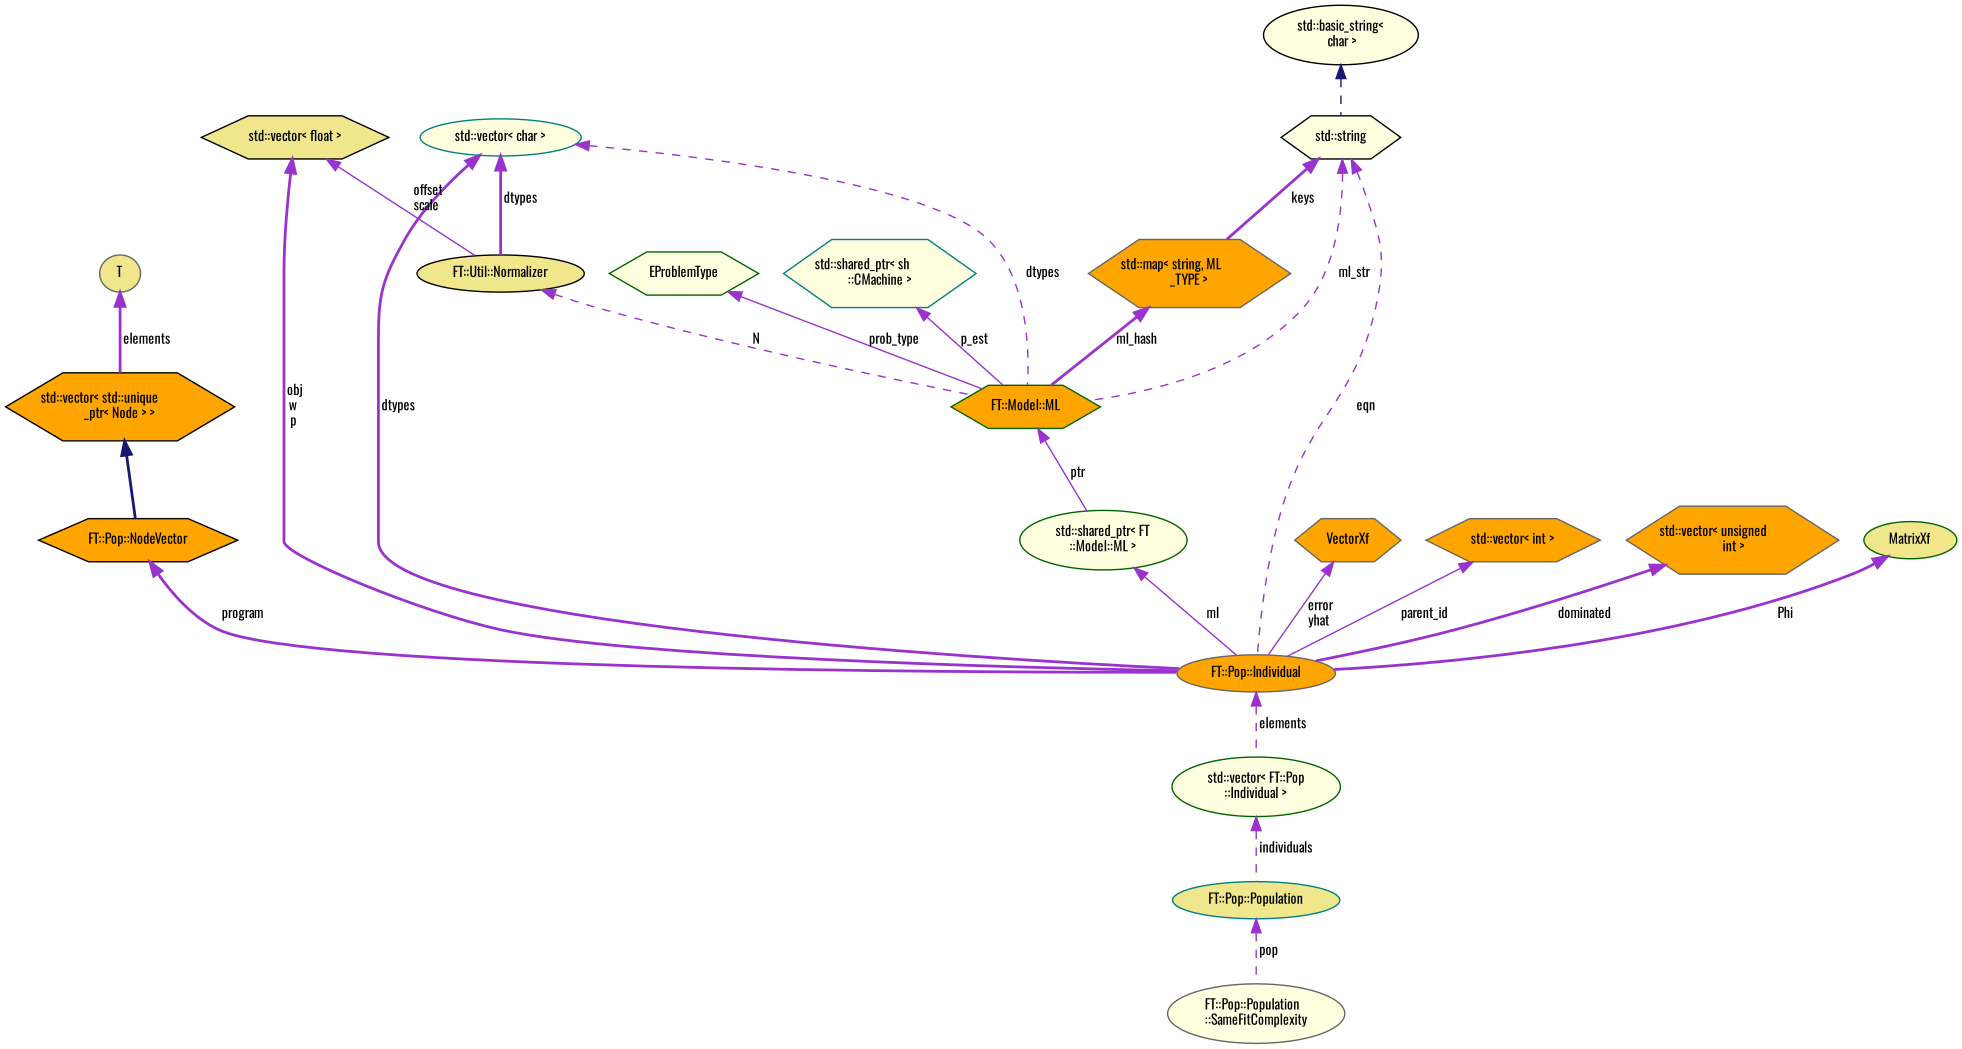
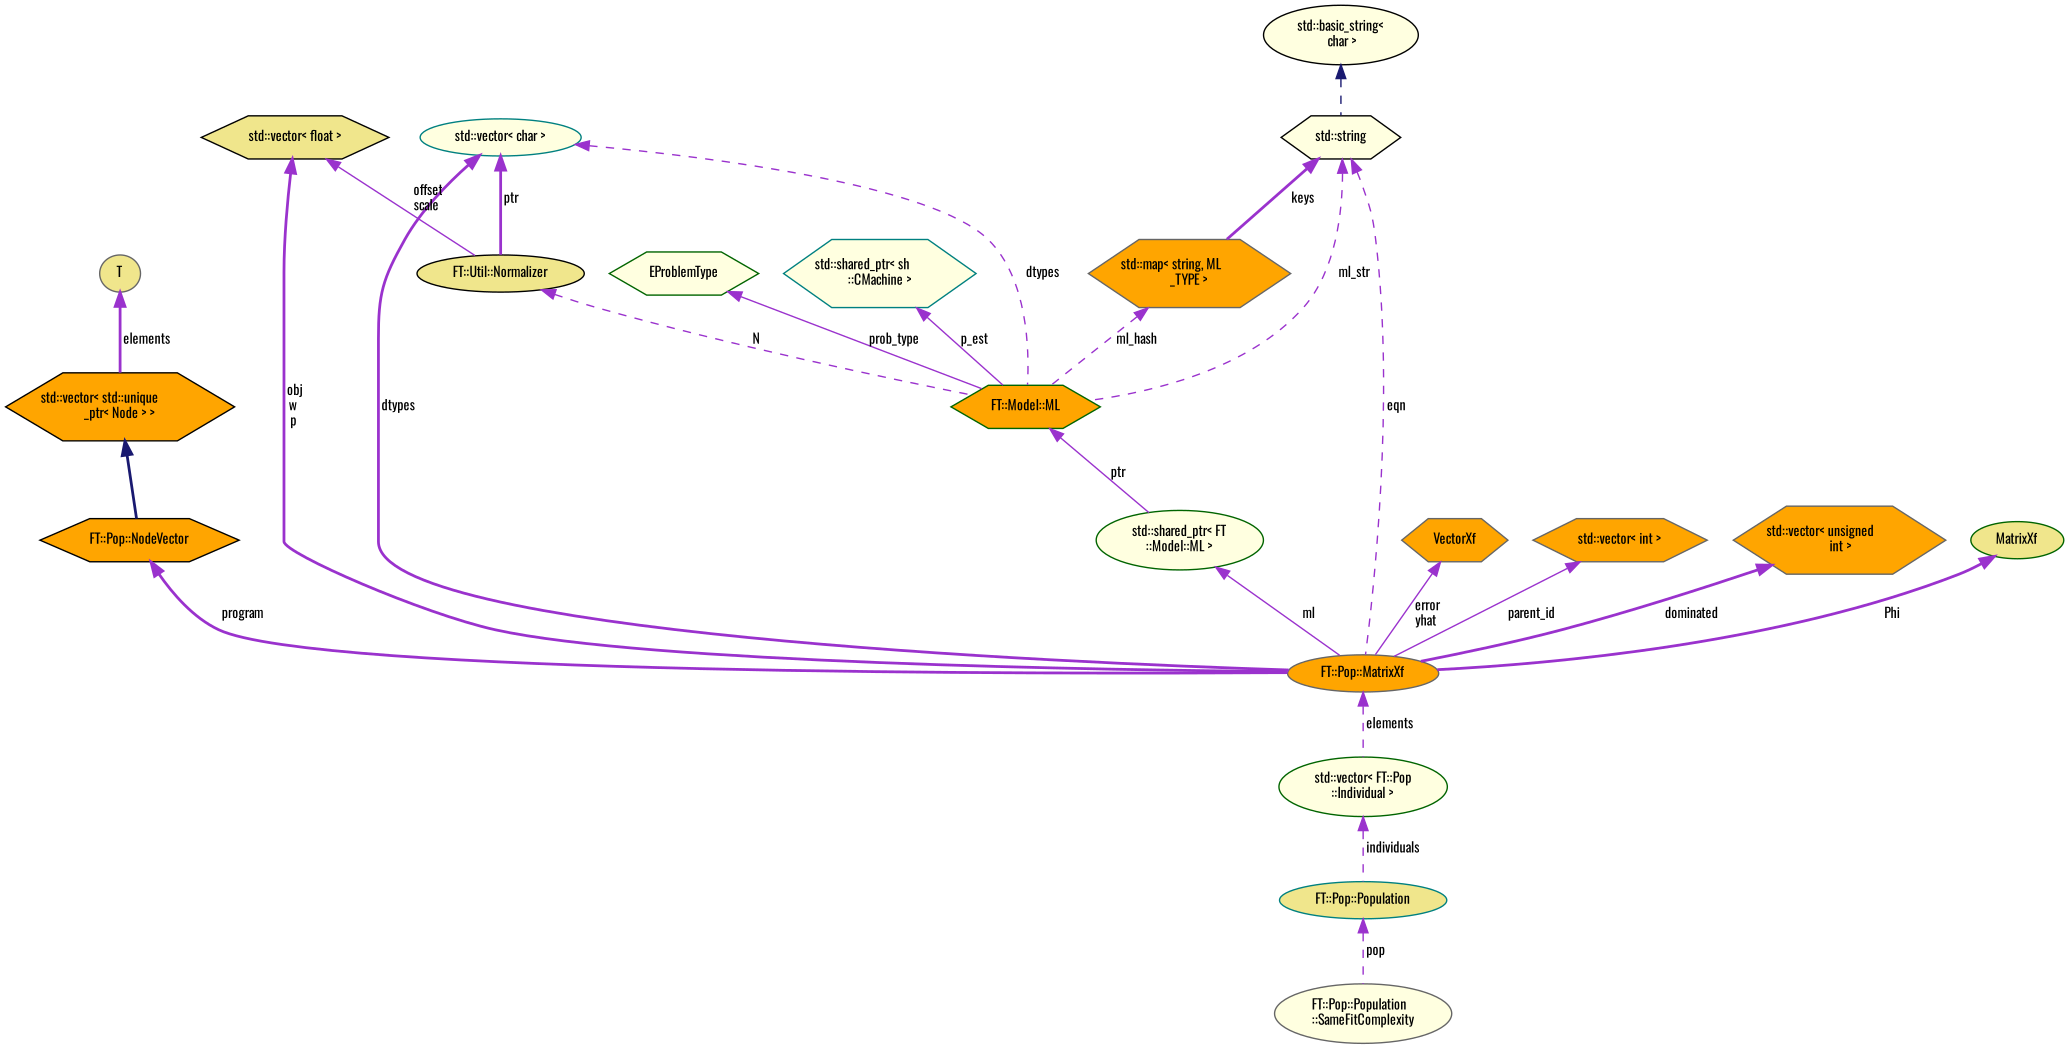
edge "FT::Util::Normalizer" -> "std::vector< char >": label " dtypes" -> " ptr"
edge "FT::Model::ML" -> "std::map< string, ML _TYPE >": style bold -> dashed
node "FT::Pop::Individual": label "FT::Pop::Individual" -> "FT::Pop::MatrixXf"
